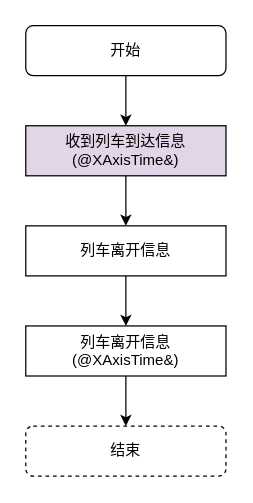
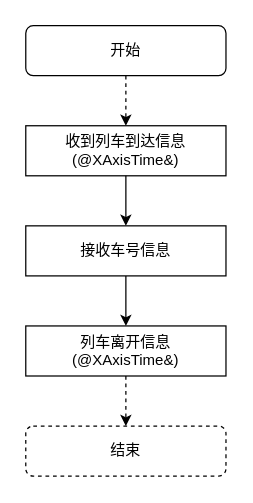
edge "开始" -> "收到列车到达信息 (@XAxisTime&)": style solid -> dashed
node "收到列车到达信息 (@XAxisTime&)": fillcolor #e1d5e7 -> #ffffff
node "列车离开信息": label "列车离开信息" -> "接收车号信息"
edge "列车离开信息 (@XAxisTime&)" -> "结束": style solid -> dashed
